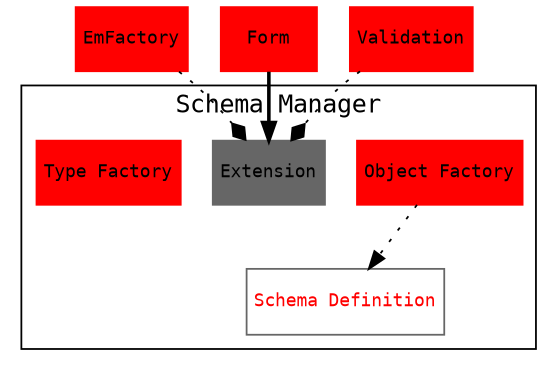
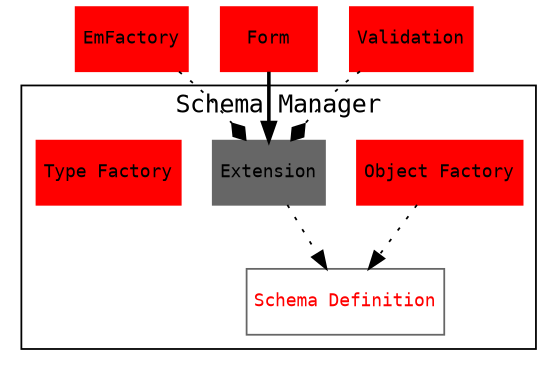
edge "Extension" -> "Schema Definition": added
